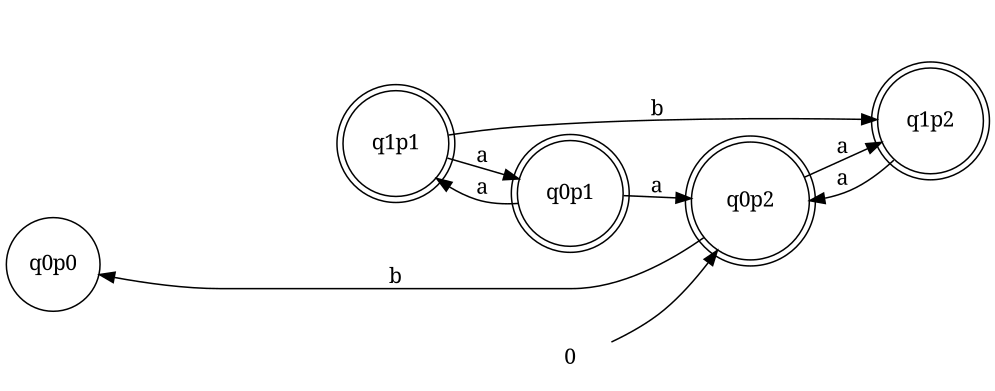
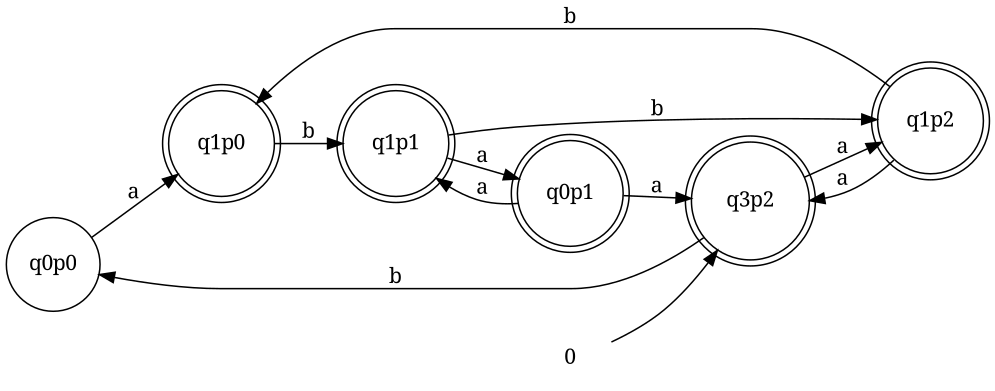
node "q1p0": added
node "q0p2": label "q0p2" -> "q3p2"
